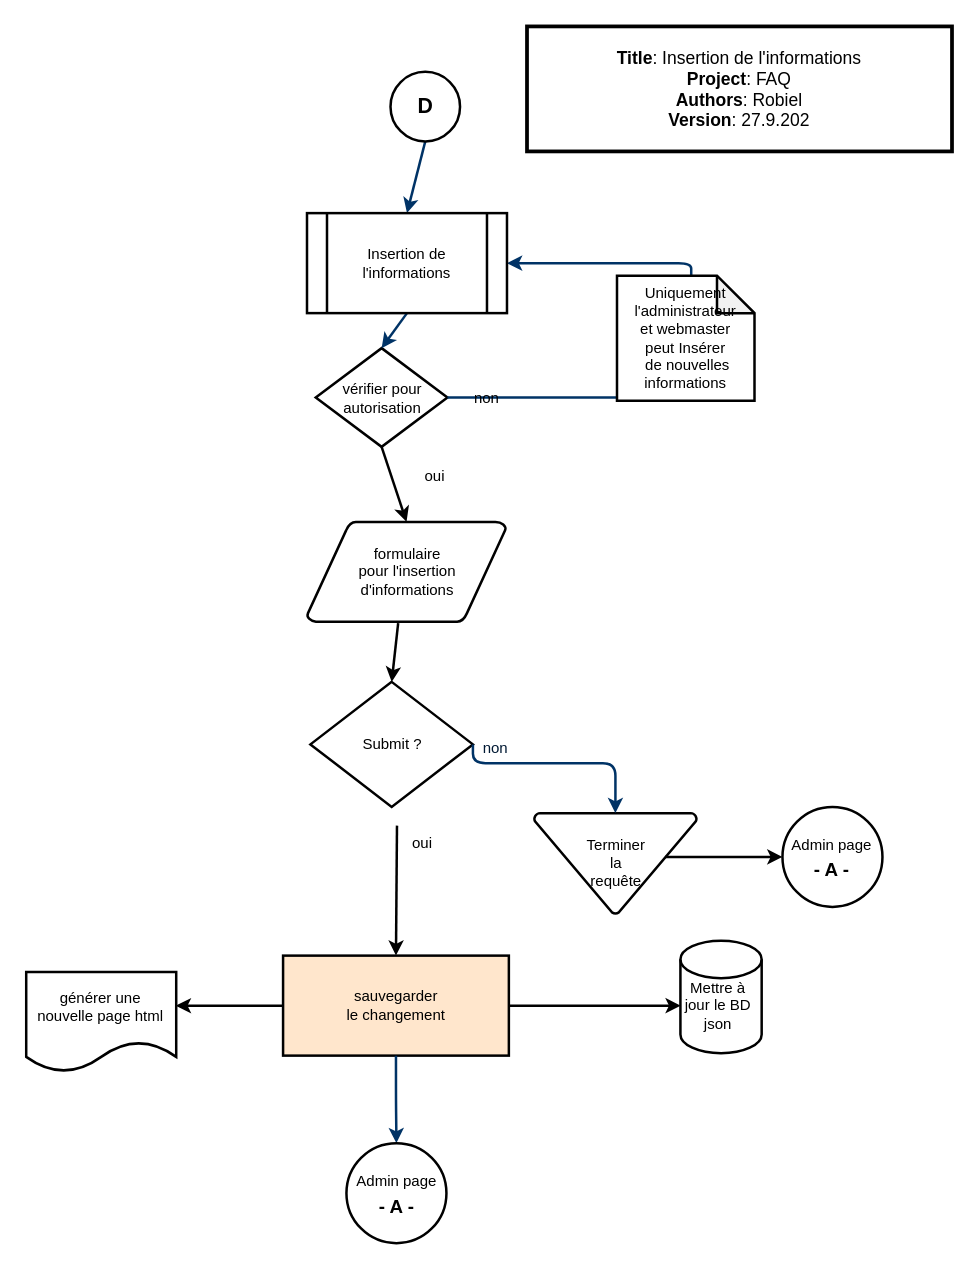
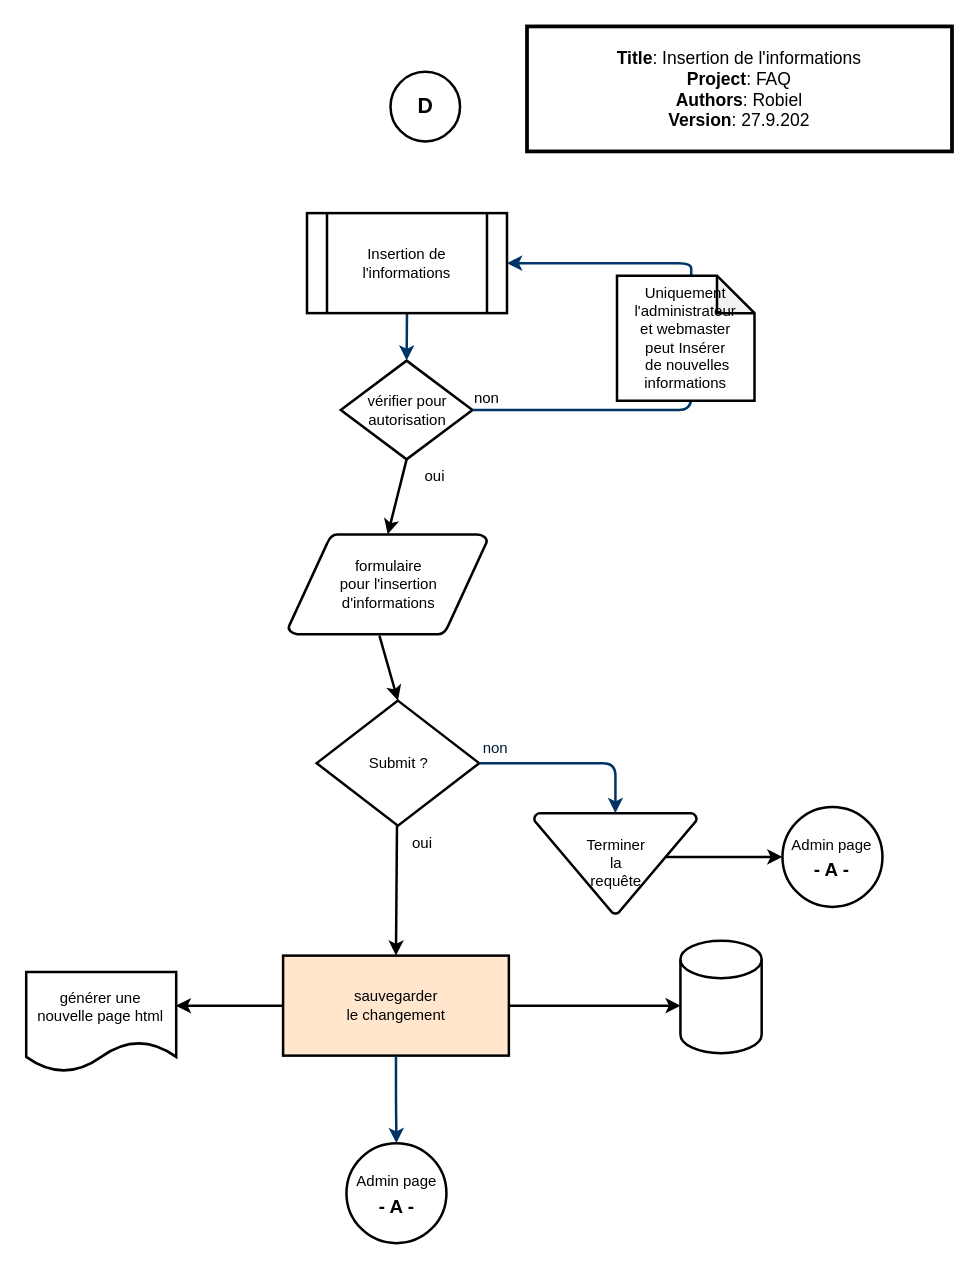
edge "D" -> "Insertion de l'informations": removed
node "vérifier pour autorisation": moved (381, 398) -> (406, 410)
node "formulaire pour l'insertion d'informations": moved (406, 572) -> (388, 584)
node "Submit ?": moved (392, 744) -> (398, 763)
node "Mettre à jour le BD json": removed
